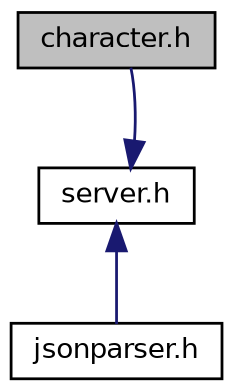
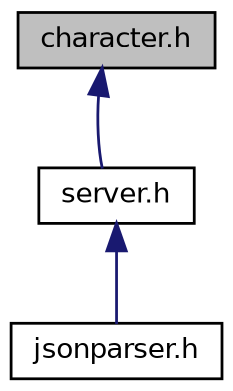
edge "character.h" -> "server.h": reversed
